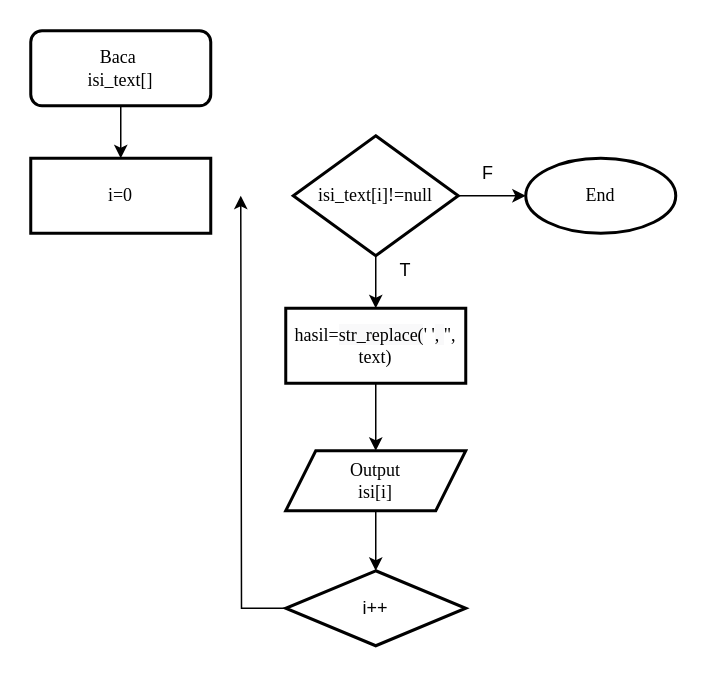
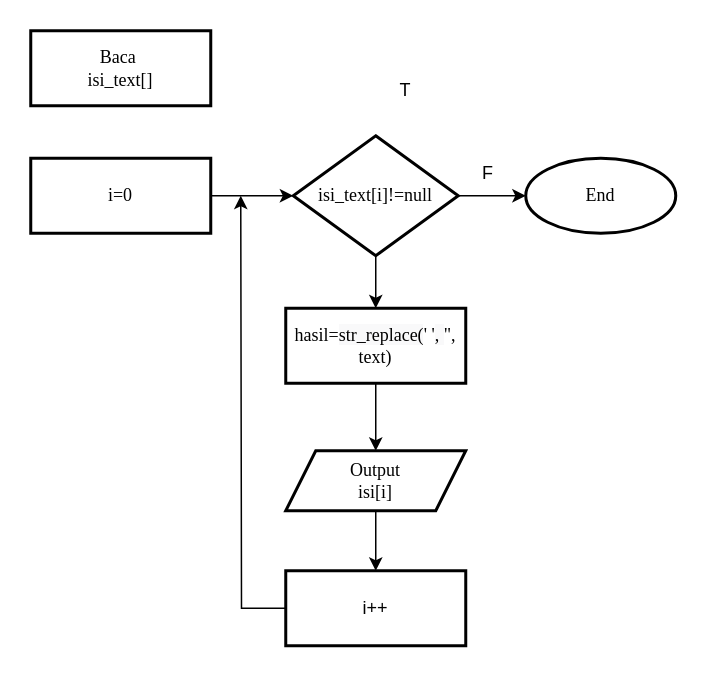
node "Baca isi_text[]": shape rounded rectangle -> rectangle
edge "Baca isi_text[]" -> "i=0": removed
edge "i=0" -> "isi_text[i]!=null": added
node "T": moved (406, 271) -> (406, 91)
node "i++": shape diamond -> rectangle
